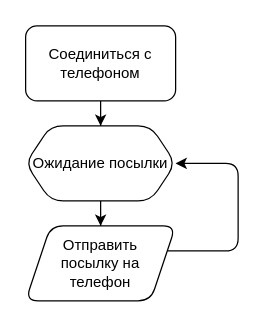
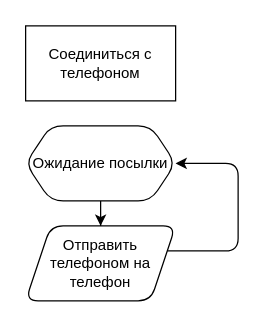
node "Соединиться с телефоном": shape rounded rectangle -> rectangle
edge "Соединиться с телефоном" -> "Ожидание посылки": removed
node "Отправить посылку на телефон": label "Отправить посылку на телефон" -> "Отправить телефоном на телефон"
